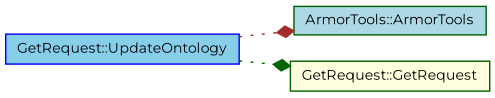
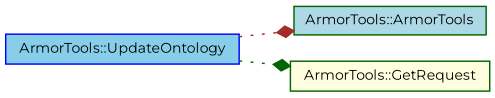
node "GetRequest::UpdateOntology": label "GetRequest::UpdateOntology" -> "ArmorTools::UpdateOntology"
node "GetRequest::GetRequest": label "GetRequest::GetRequest" -> "ArmorTools::GetRequest"
